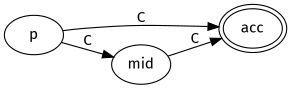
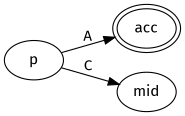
edge "p" -> "acc": label "C" -> "A"
edge "mid" -> "acc": removed, label "C"
